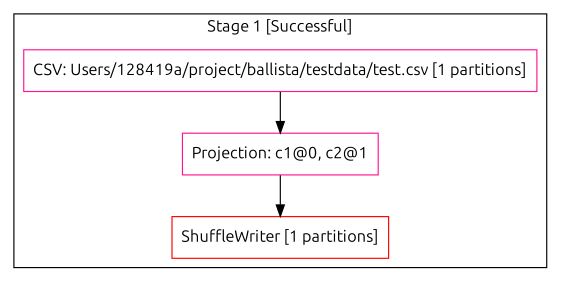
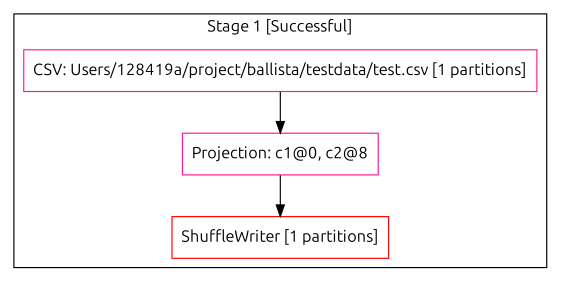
node "Projection: c1@0, c2@1": label "Projection: c1@0, c2@1" -> "Projection: c1@0, c2@8"
